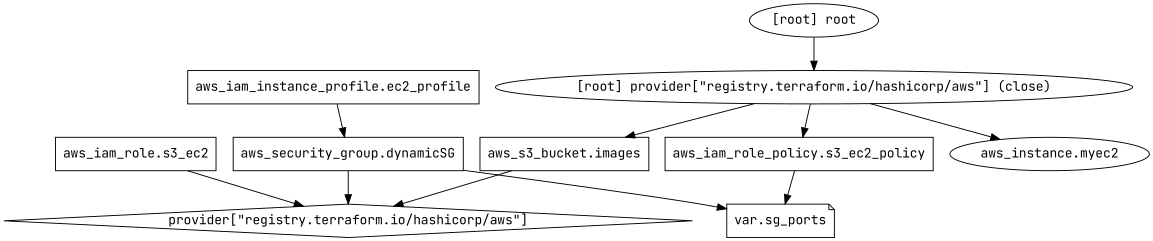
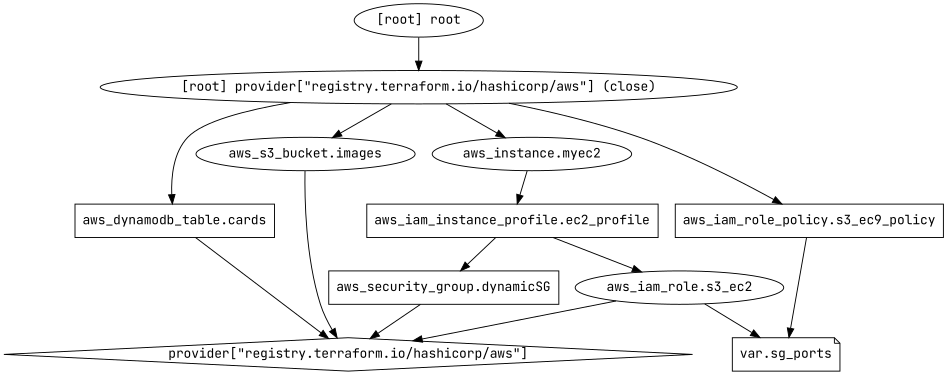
node "aws_iam_role.s3_ec2": shape box -> ellipse
node "aws_s3_bucket.images": shape box -> ellipse
node "aws_iam_role_policy.s3_ec2_policy": label "aws_iam_role_policy.s3_ec2_policy" -> "aws_iam_role_policy.s3_ec9_policy"
edge "aws_instance.myec2" -> "aws_iam_instance_profile.ec2_profile": added
edge "aws_security_group.dynamicSG" -> "var.sg_ports": now "aws_iam_role.s3_ec2" -> "var.sg_ports"
node "aws_dynamodb_table.cards": added
edge "aws_iam_instance_profile.ec2_profile" -> "aws_iam_role.s3_ec2": added
